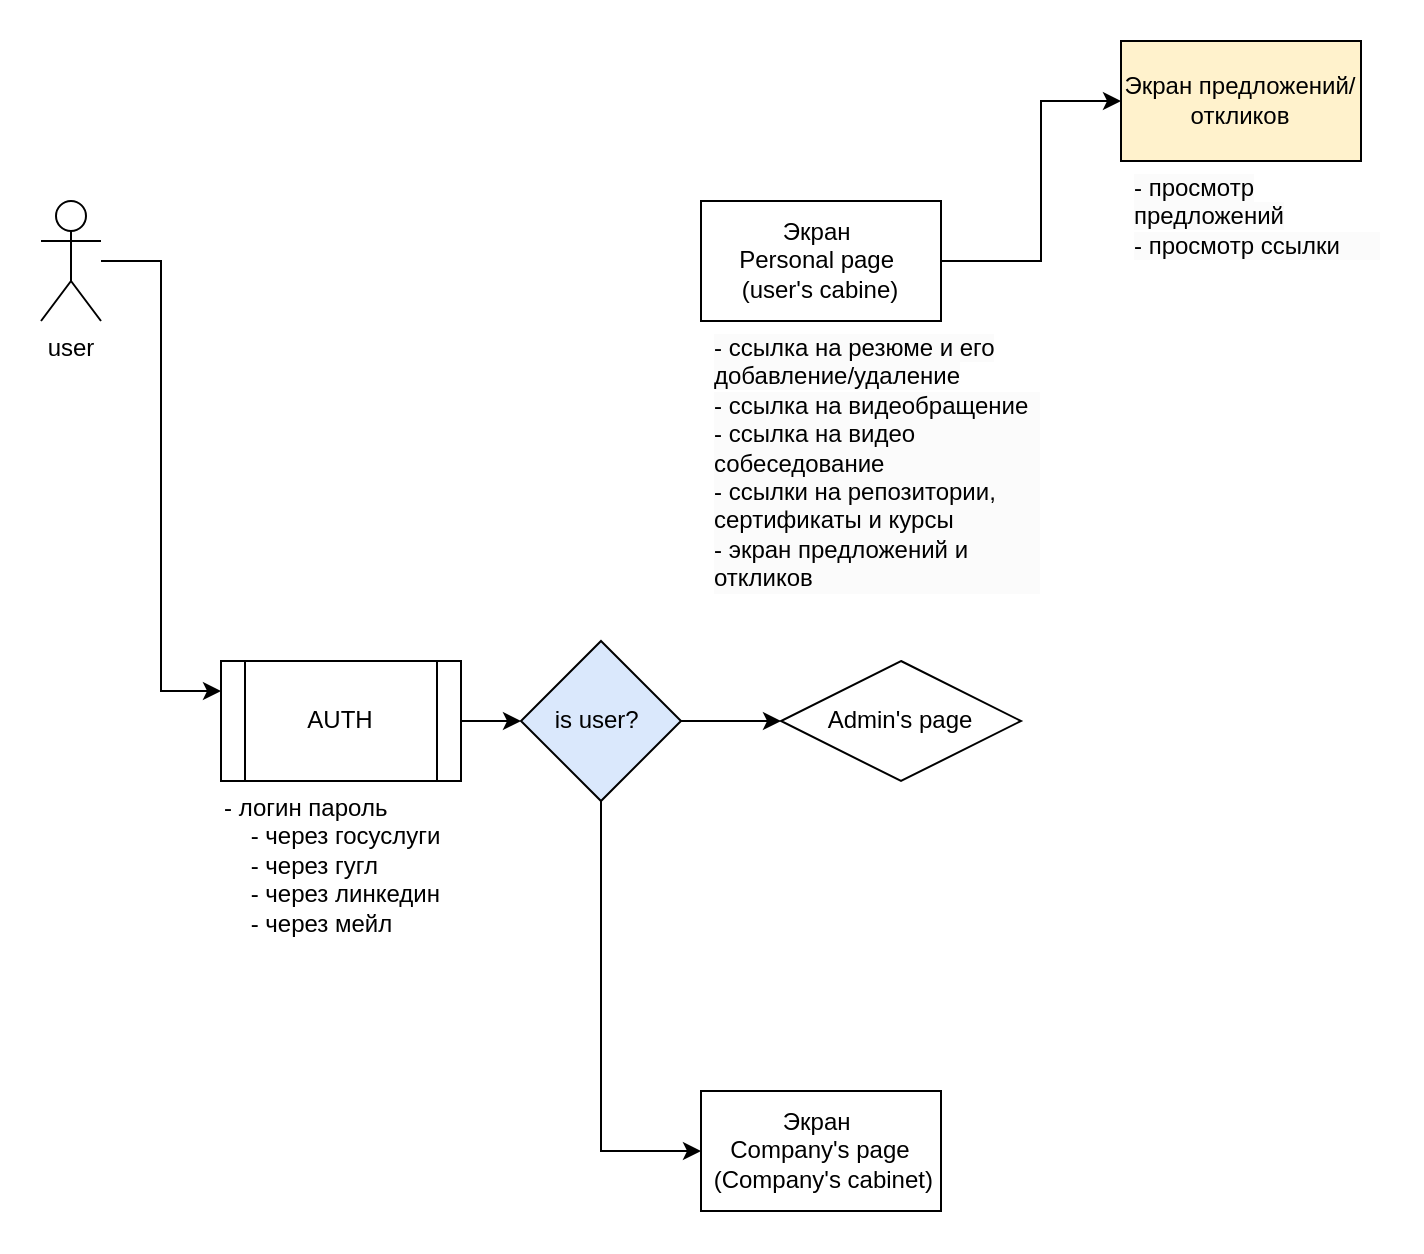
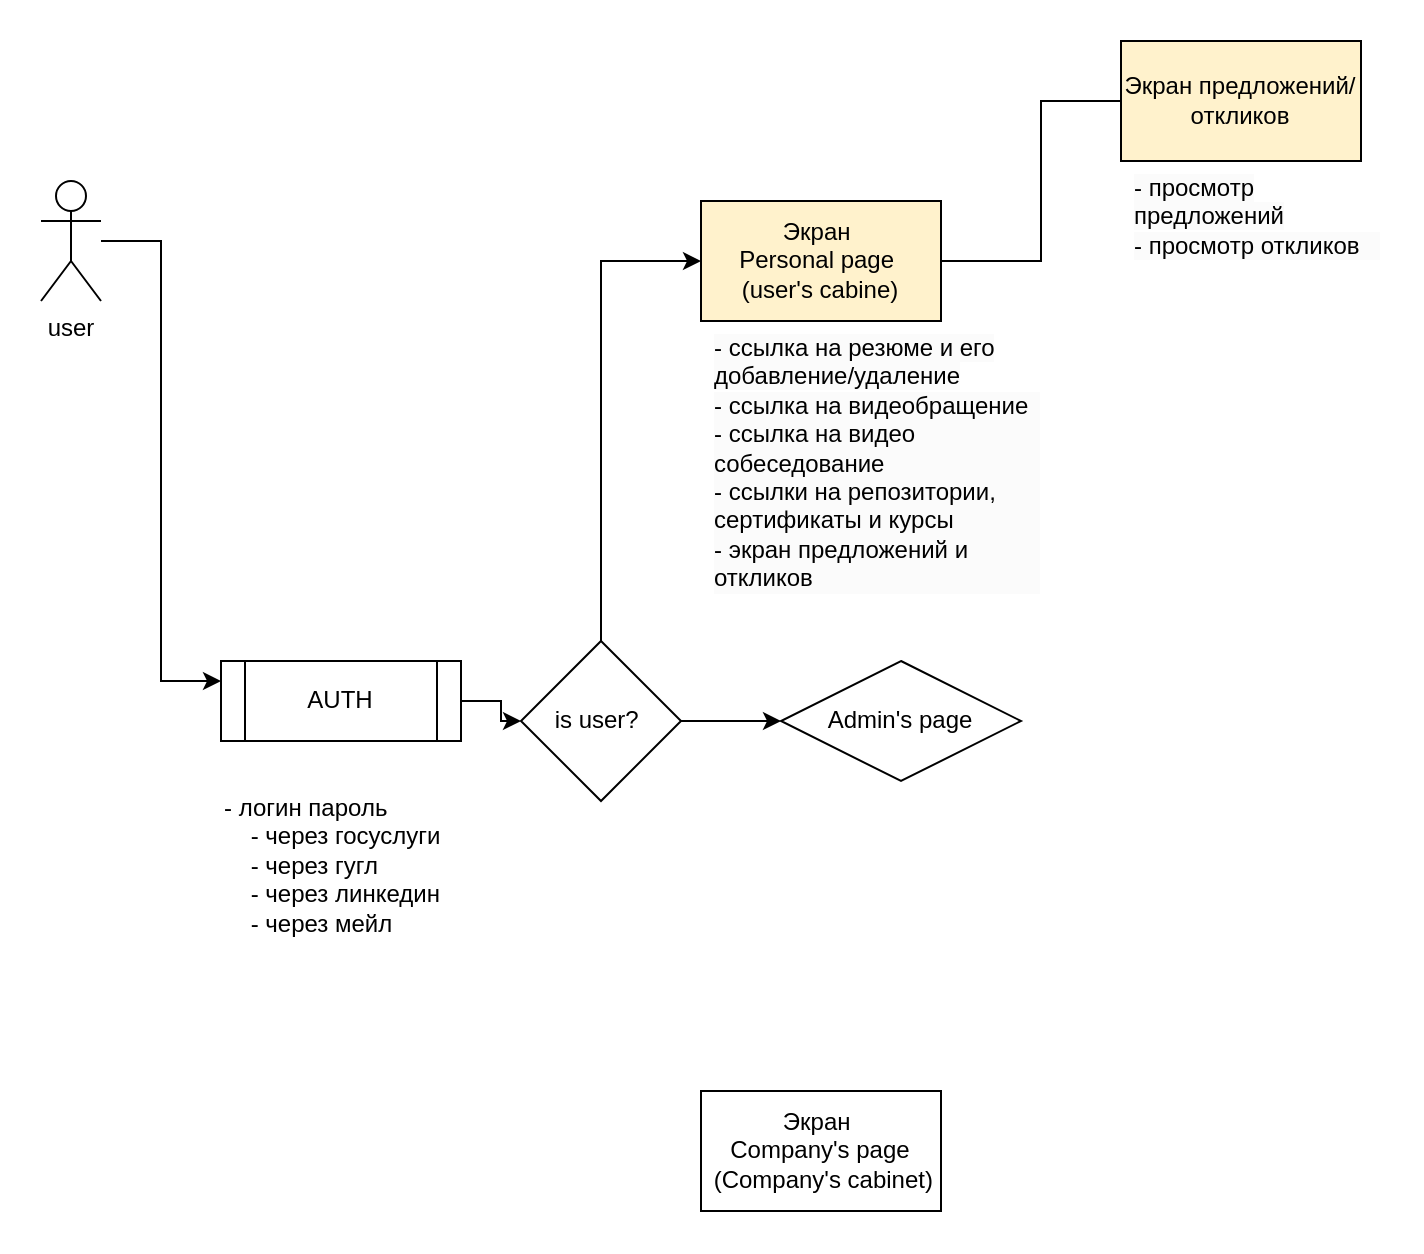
edge "Экран Personal page (user's cabine)" -> "Экран предложений/откликов": arrowhead classic -> none
node "- просмотр предложений - просмотр ссылки": label "- просмотр предложений - просмотр ссылки" -> "- просмотр предложений - просмотр откликов"
node "user": moved (71, 261) -> (71, 241)
node "Экран Personal page (user's cabine)": fillcolor #ffffff -> #fff2cc
edge "is user?" -> "Экран Personal page (user's cabine)": added
node "AUTH": size 240x120 -> 240x80
node "is user?": fillcolor #dae8fc -> #ffffff
edge "is user?" -> "Экран Company's page (Company's cabinet)": removed
